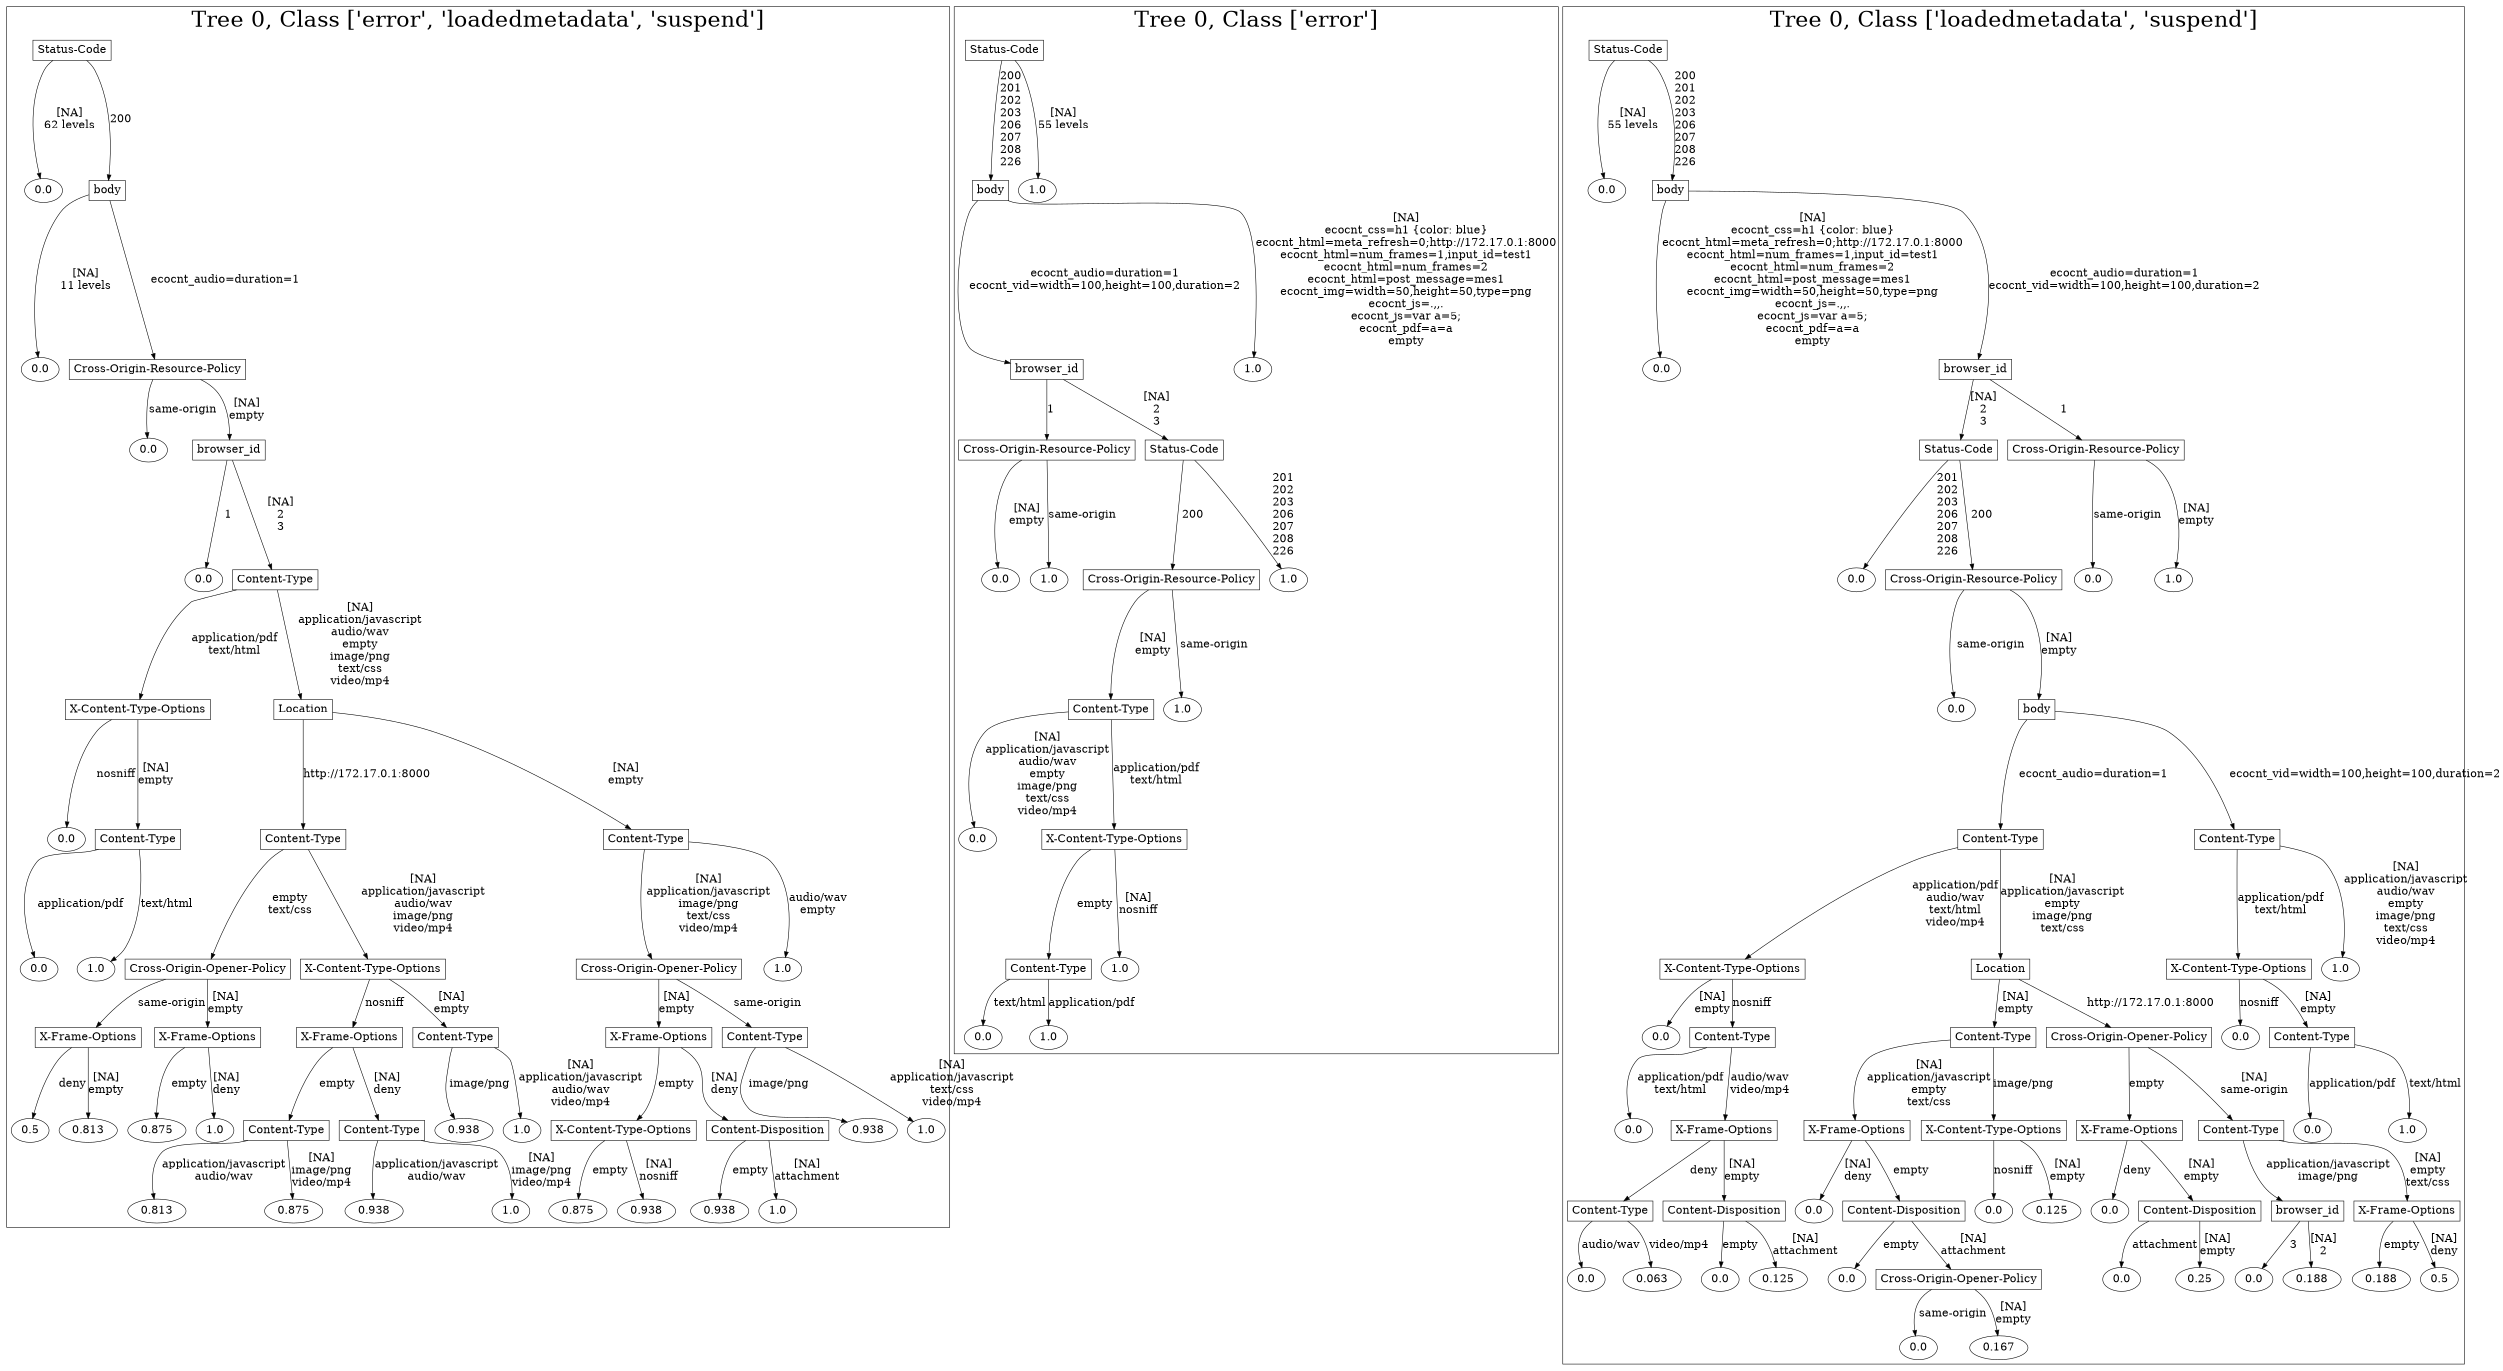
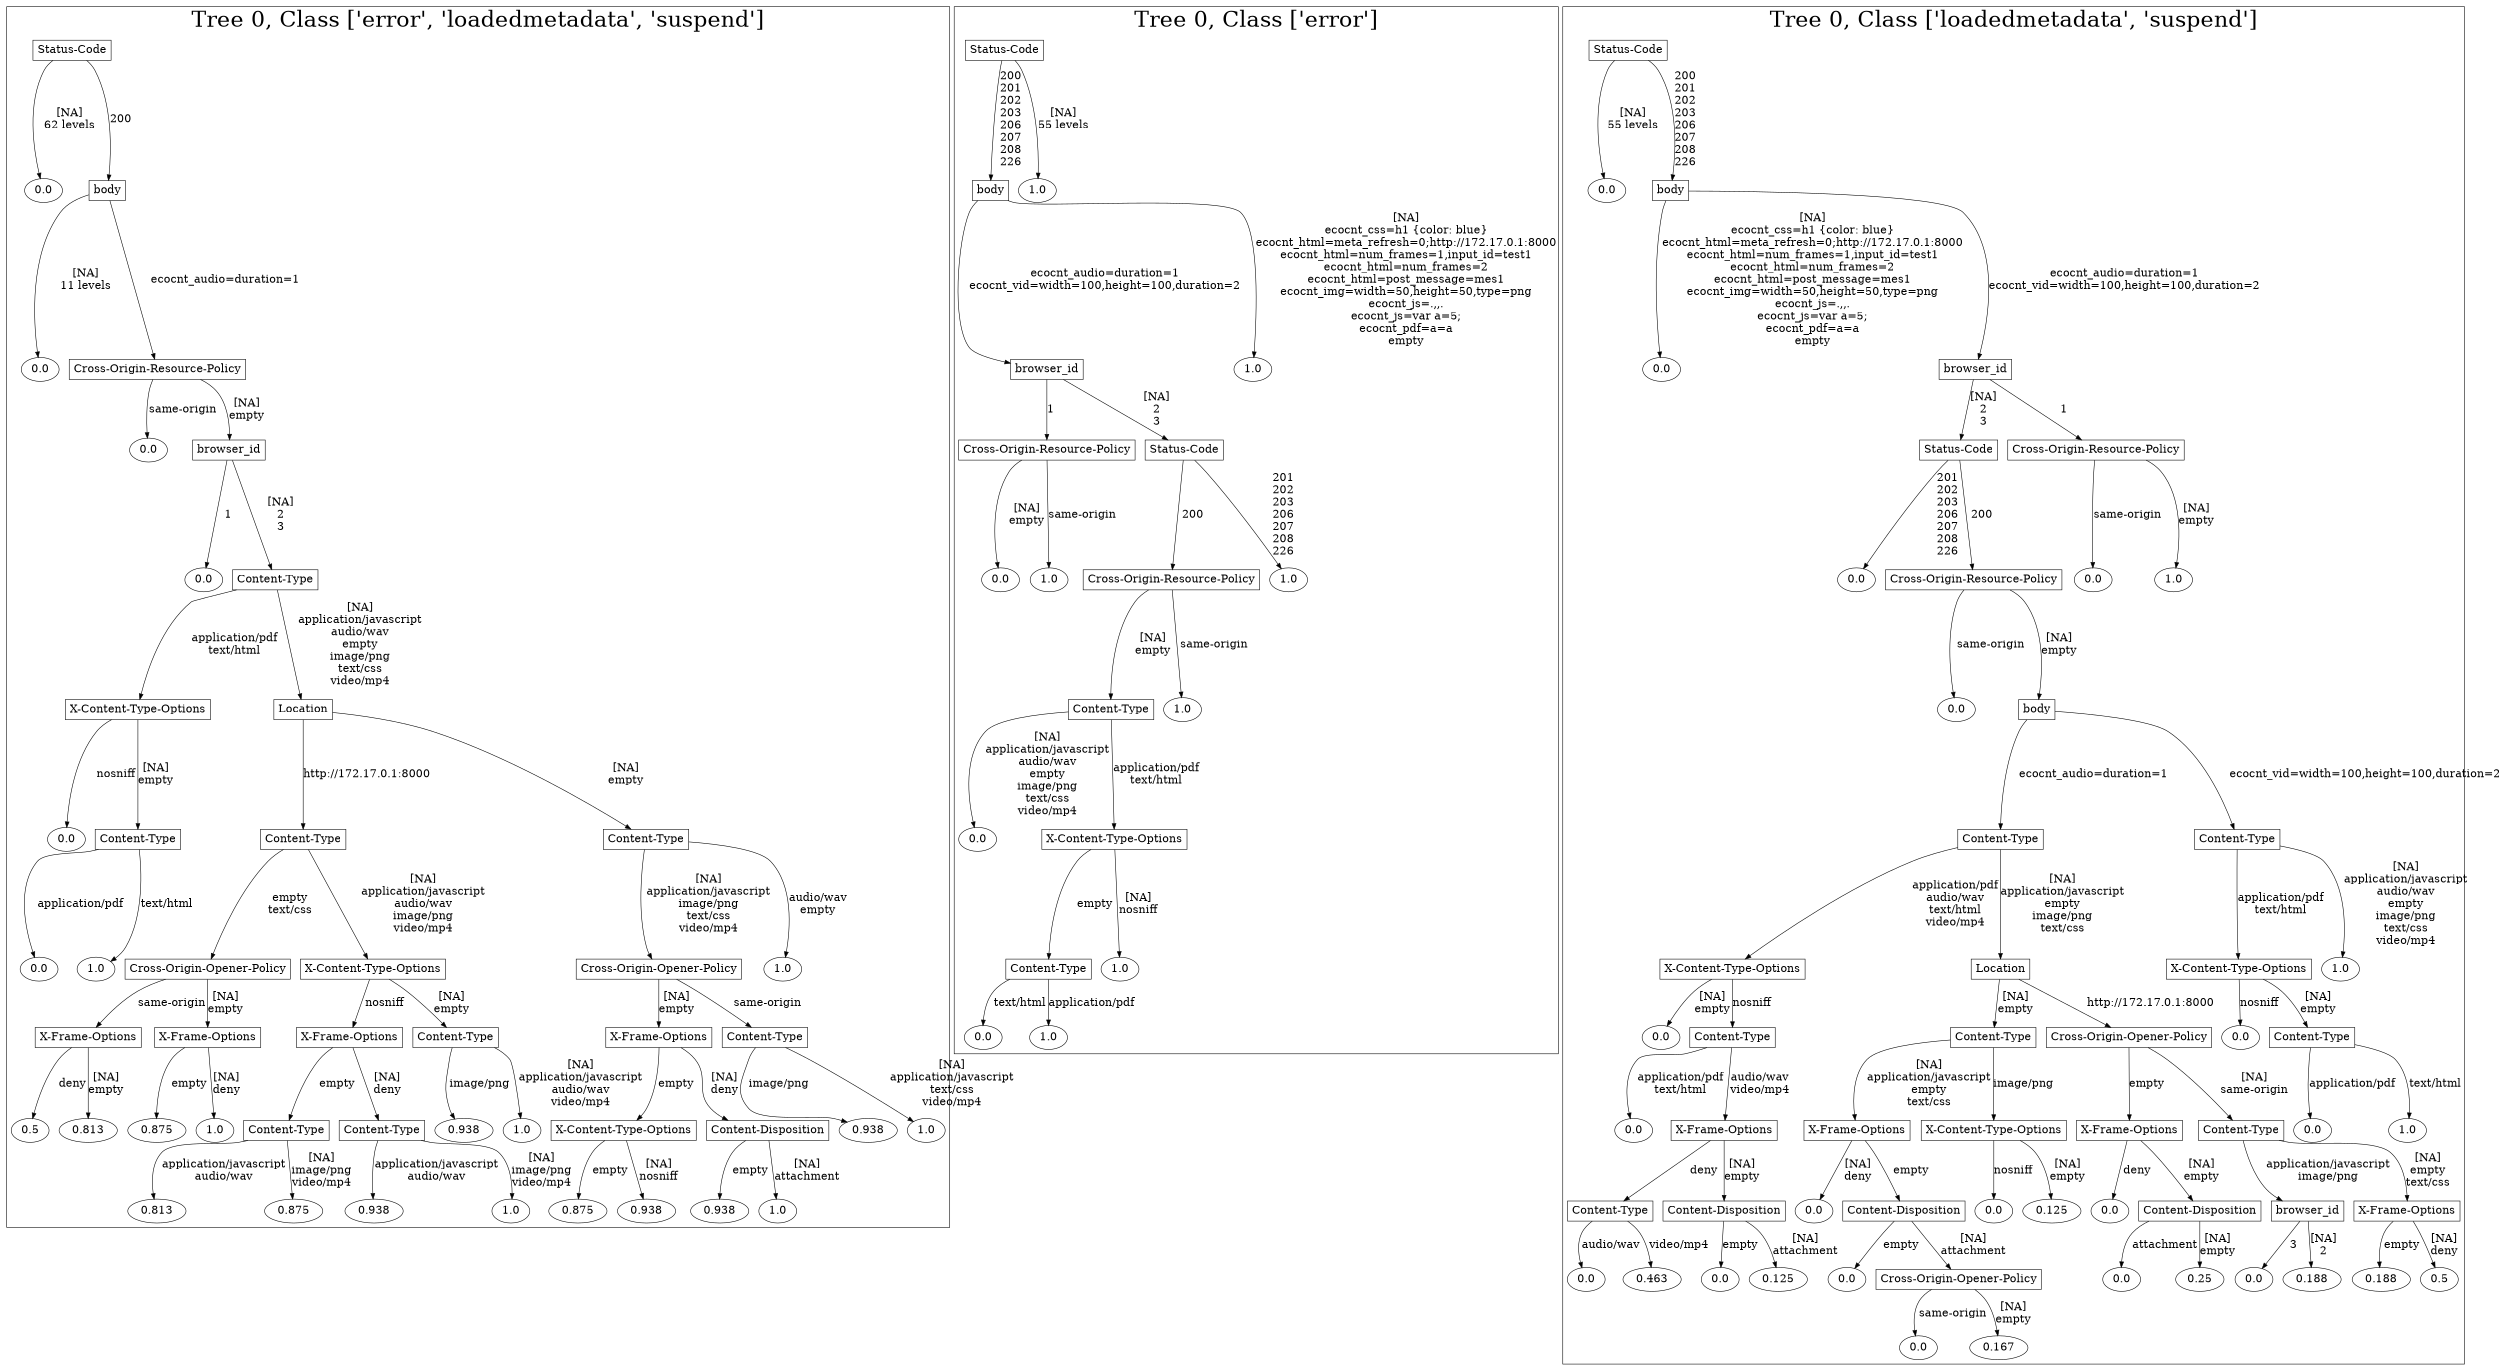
node "0.063": label "0.063" -> "0.463"
